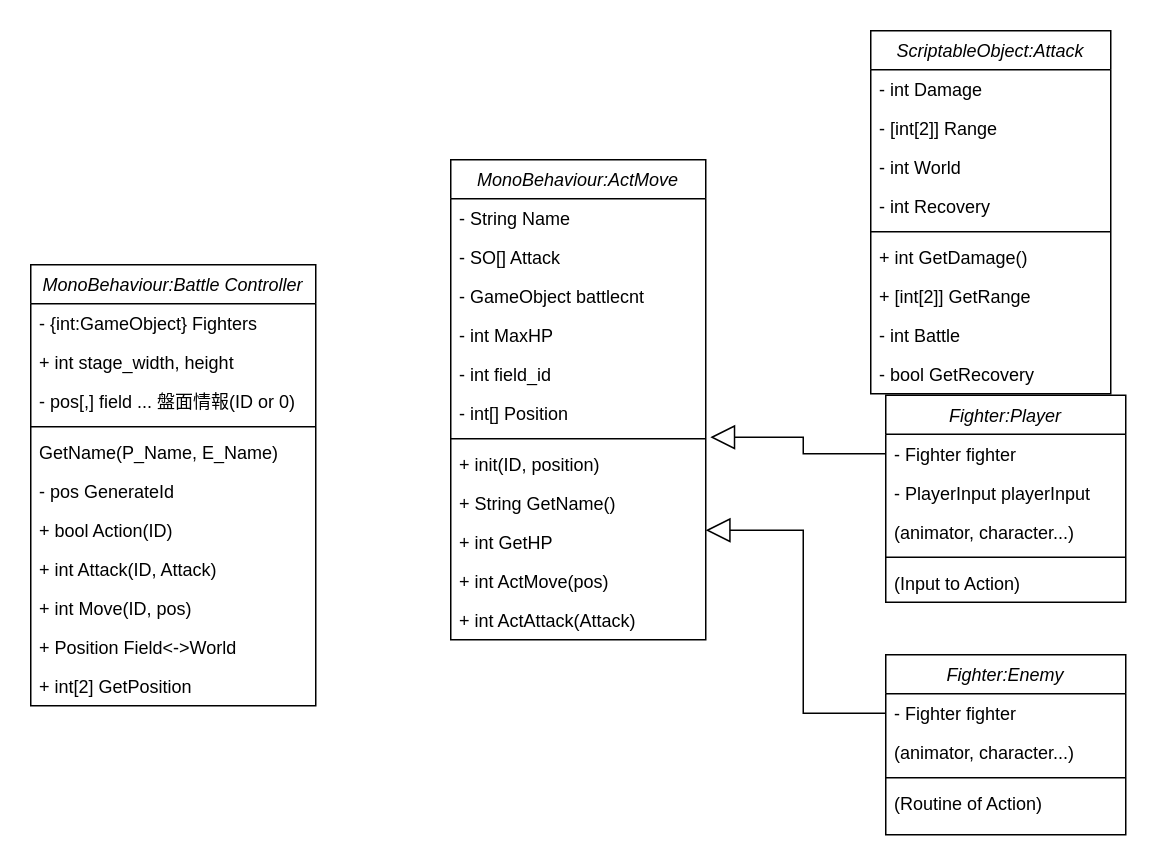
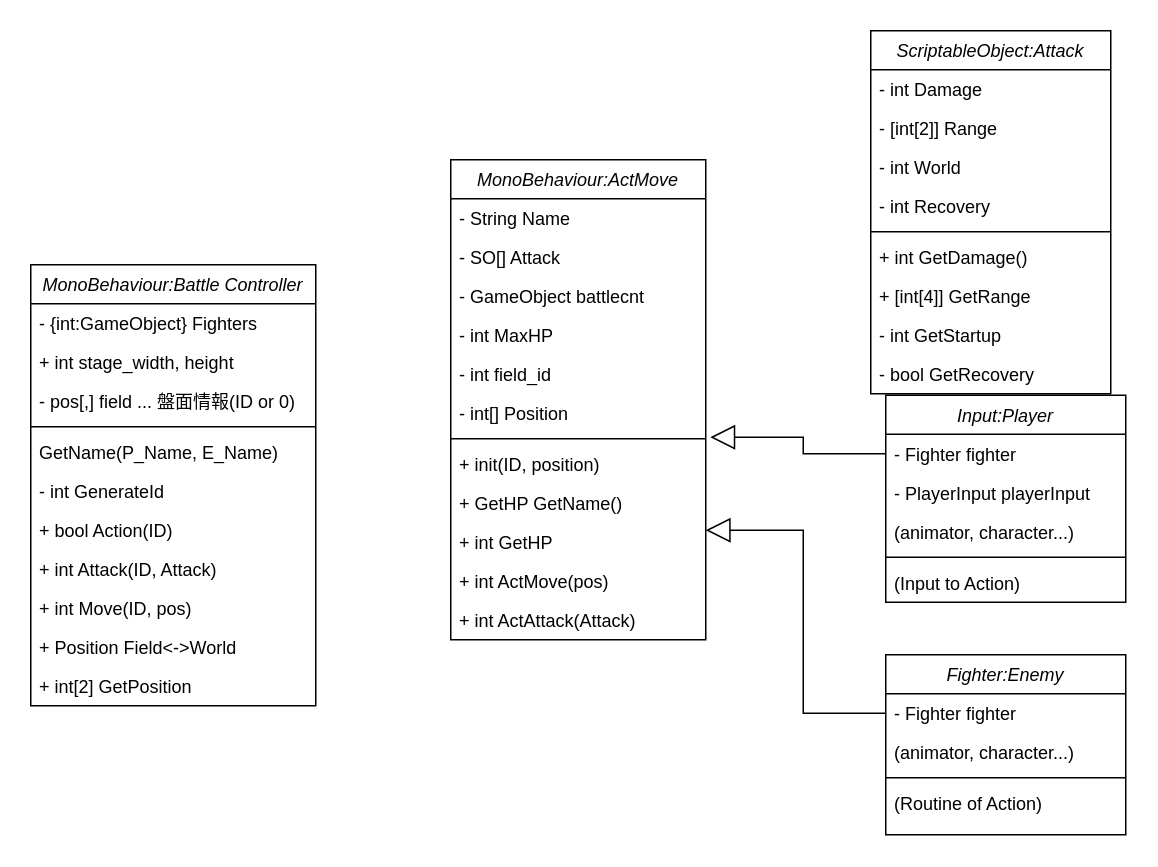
node "+ [int[2]] GetRange": label "+ [int[2]] GetRange" -> "+ [int[4]] GetRange"
node "- int Battle": label "- int Battle" -> "- int GetStartup"
node "Fighter:Player": label "Fighter:Player" -> "Input:Player"
node "- pos GenerateId": label "- pos GenerateId" -> "- int GenerateId"
node "+ String GetName()": label "+ String GetName()" -> "+ GetHP GetName()"
